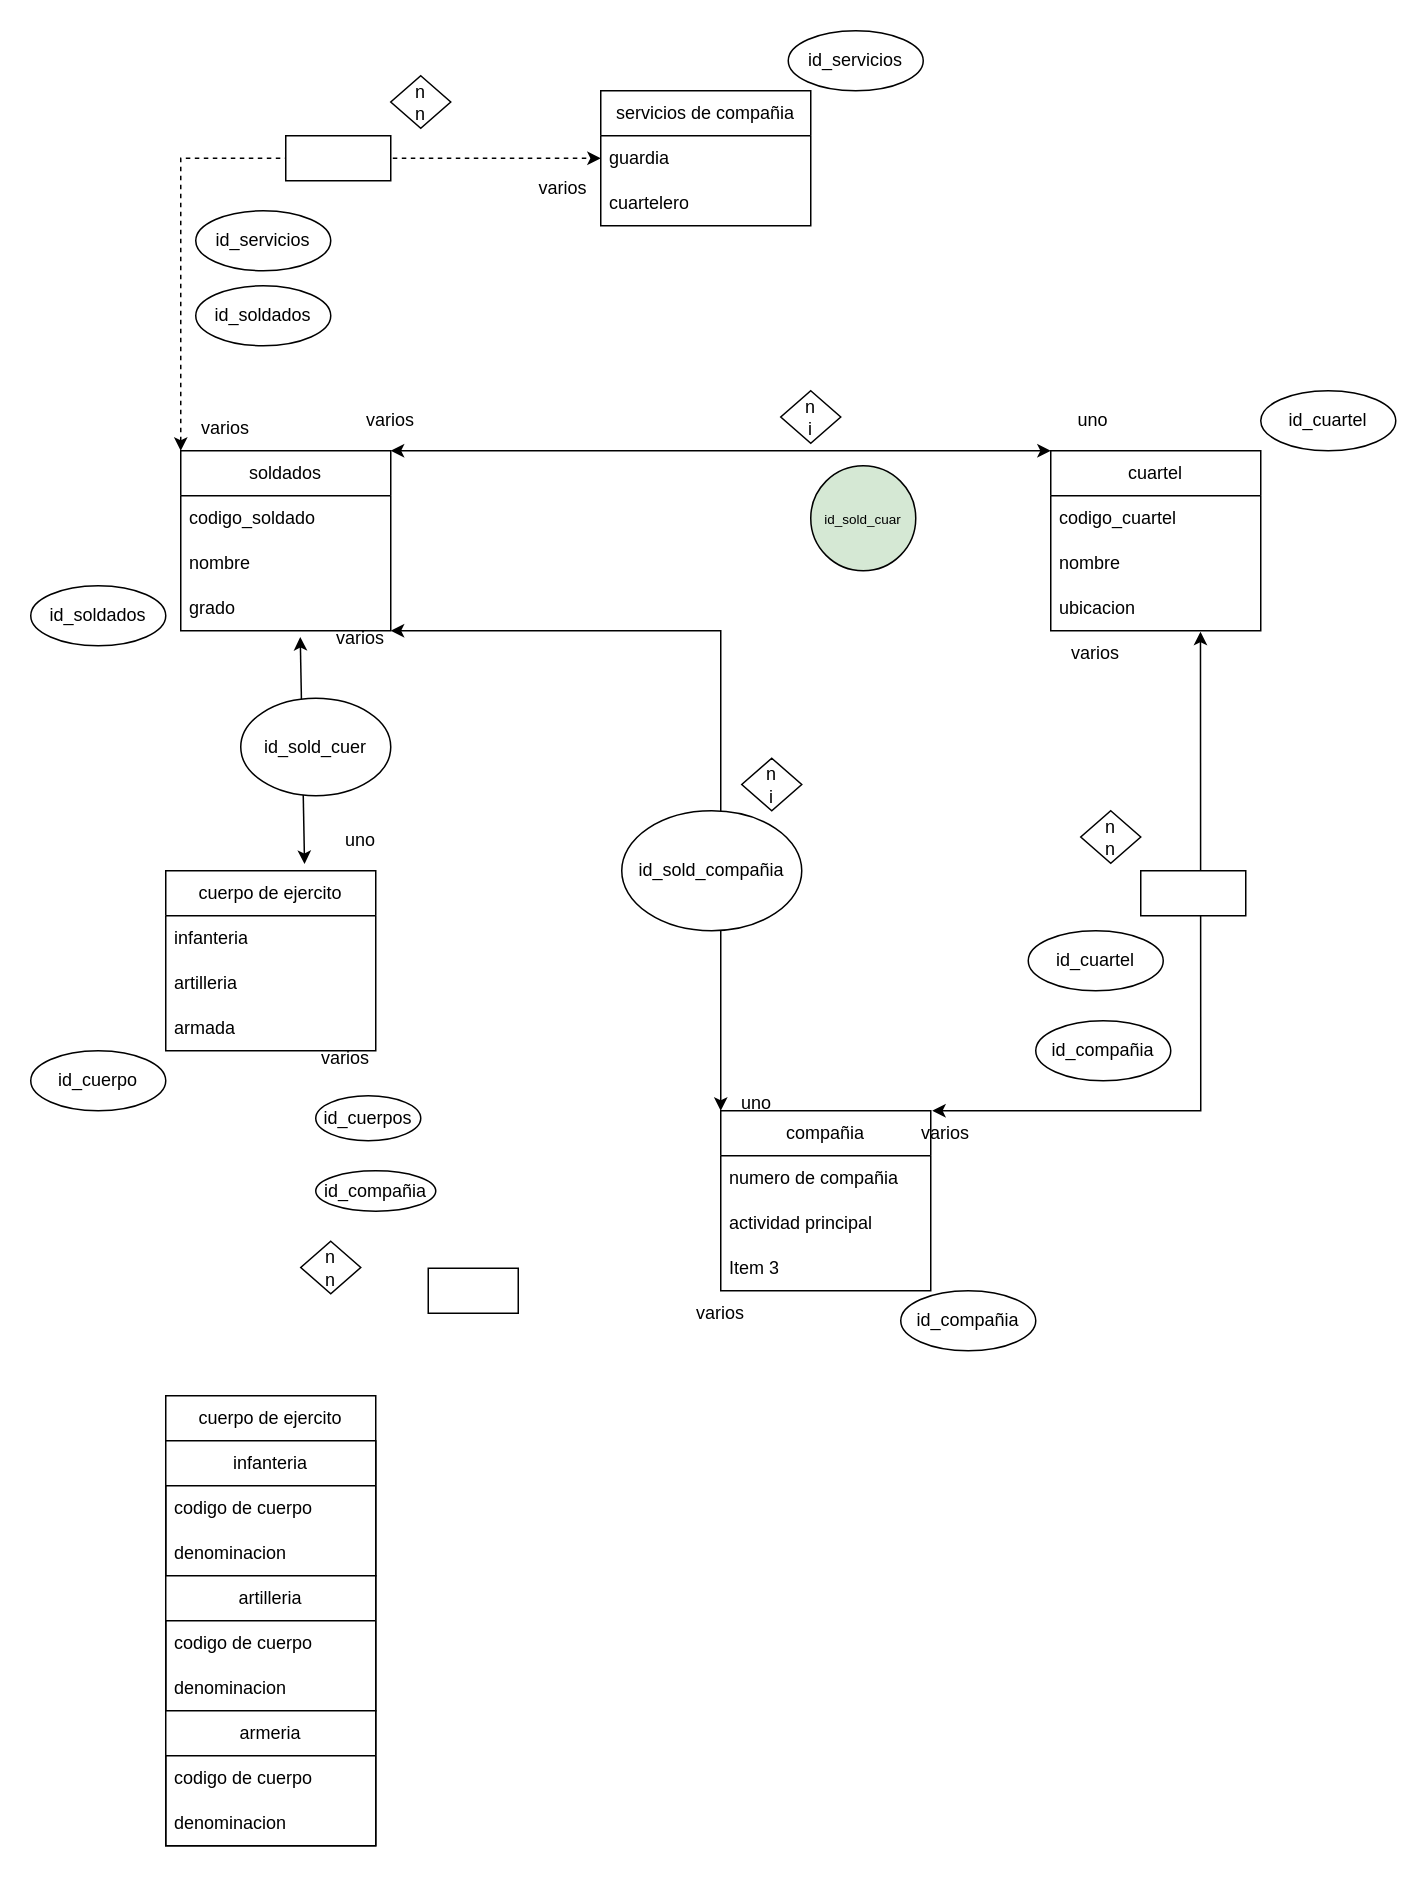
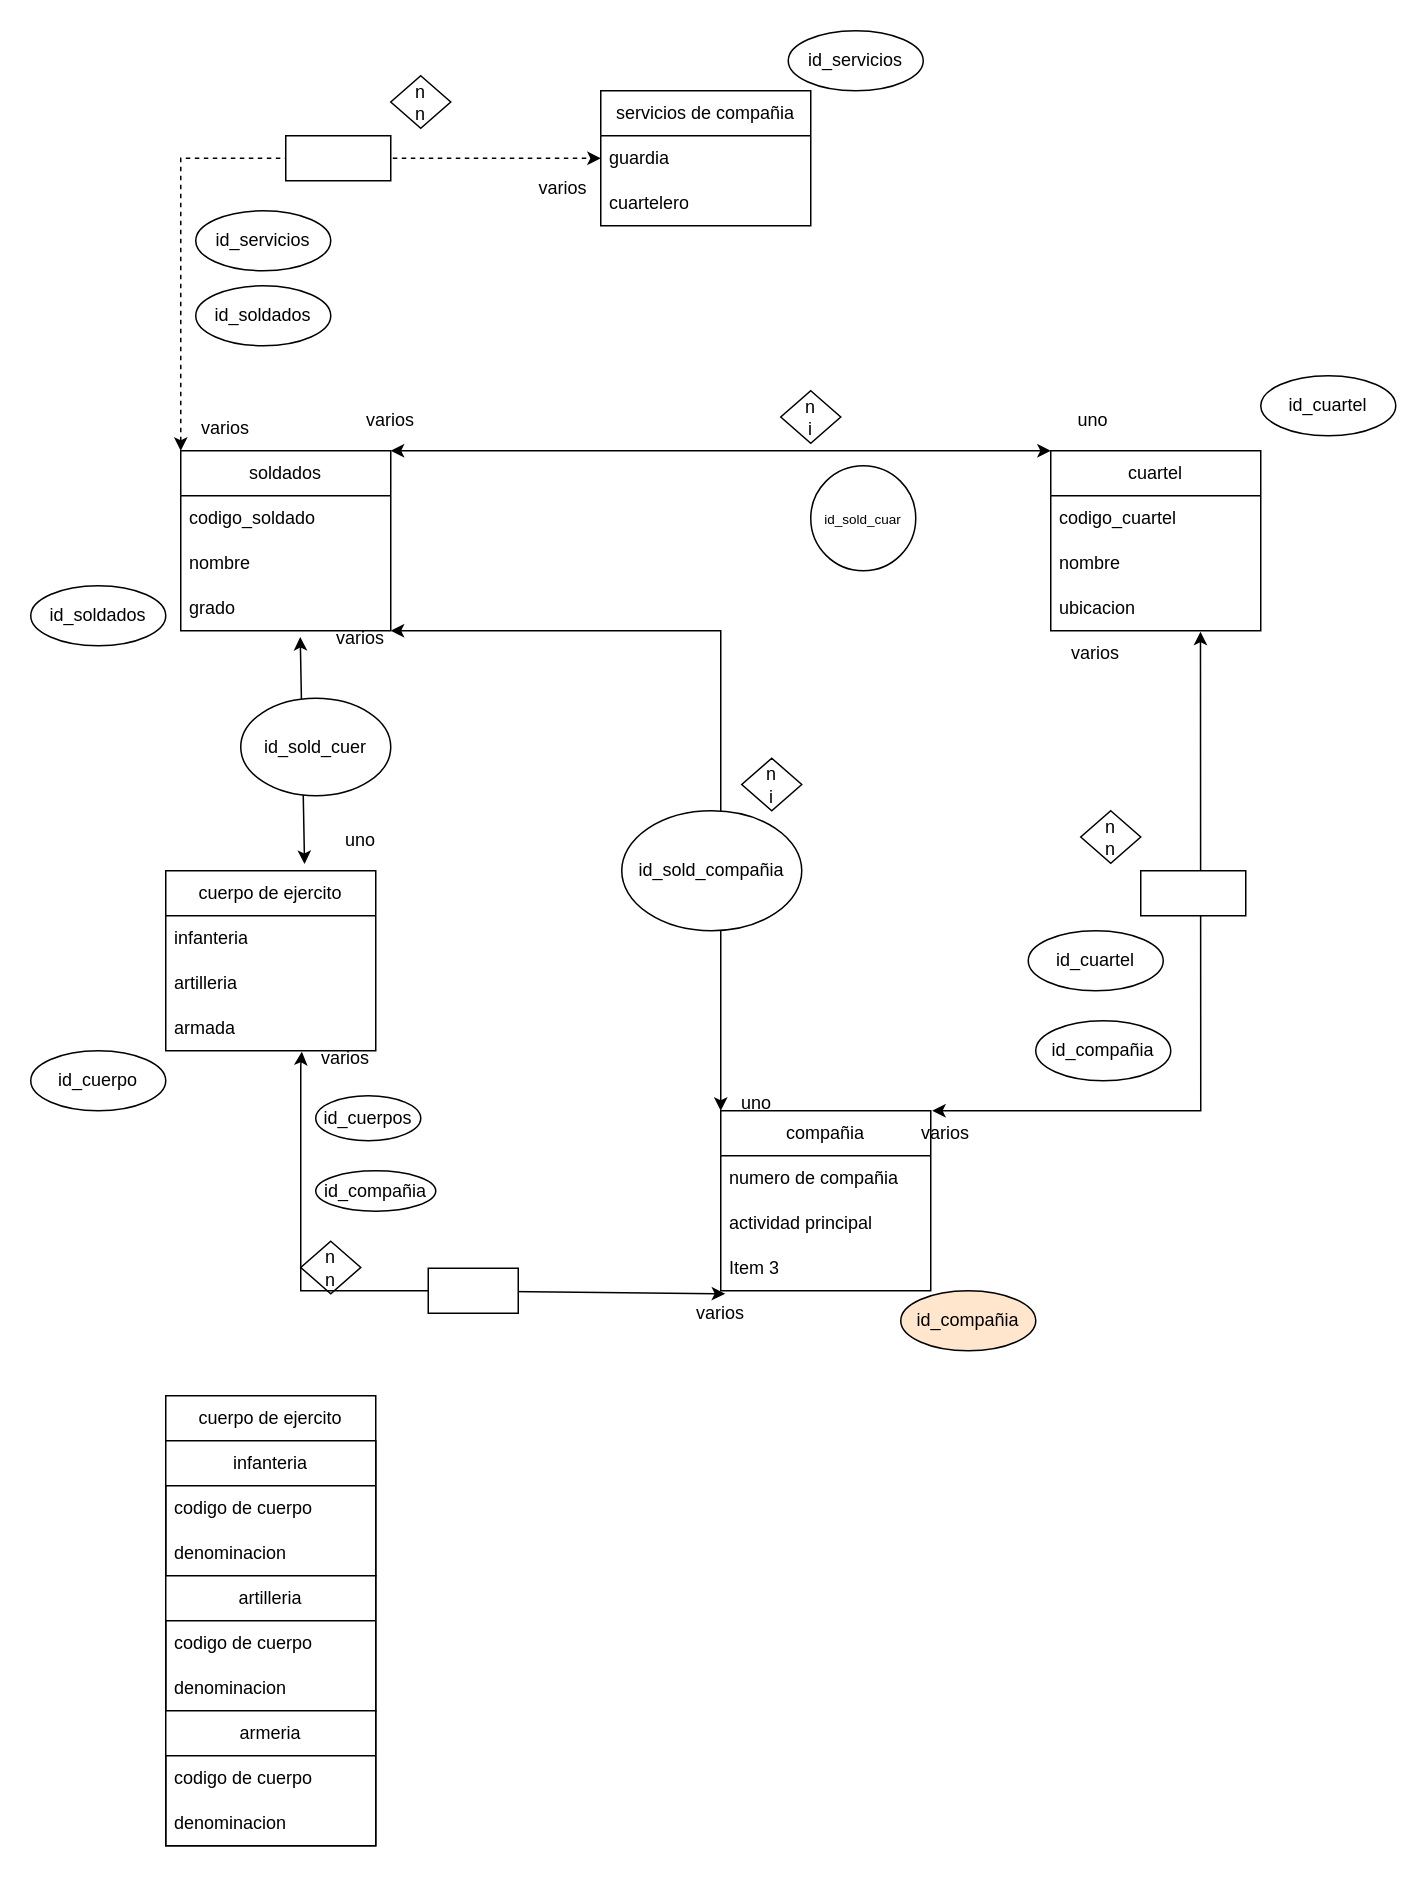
node "id_cuartel": moved (1328, 421) -> (1328, 406)
node "id_sold_cuar": fillcolor #d5e8d4 -> #ffffff
edge "armada" -- "Item 3": added
node "id_compañia": fillcolor #ffffff -> #ffe6cc
